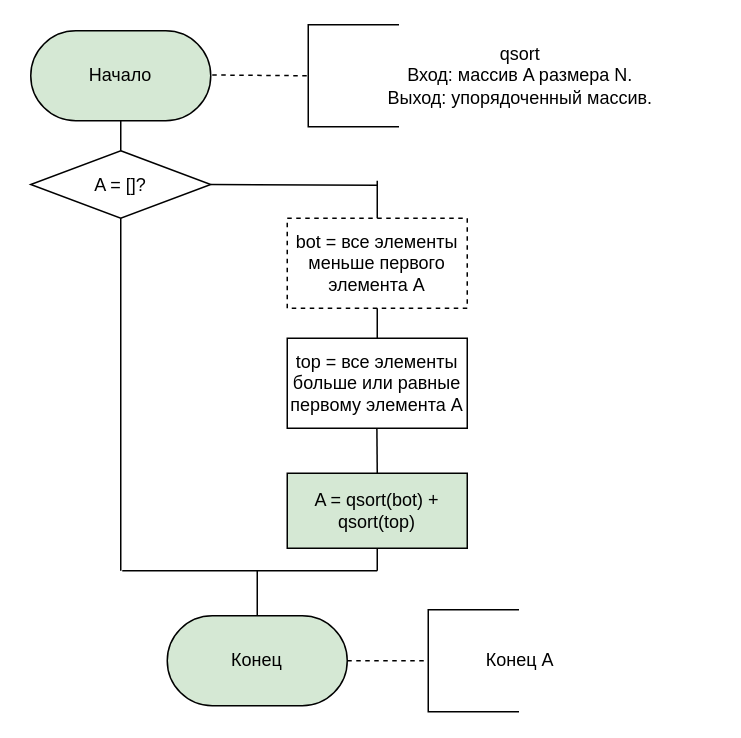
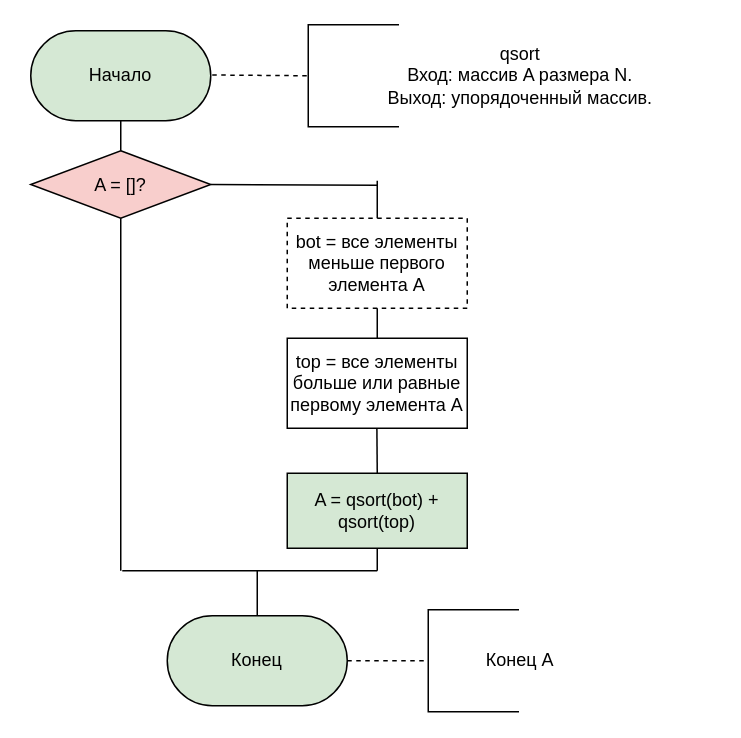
node "A = []?": fillcolor #ffffff -> #f8cecc
